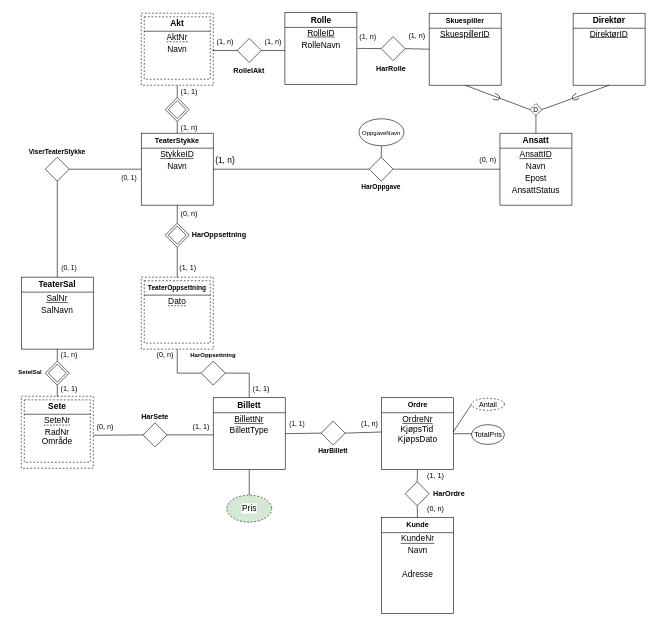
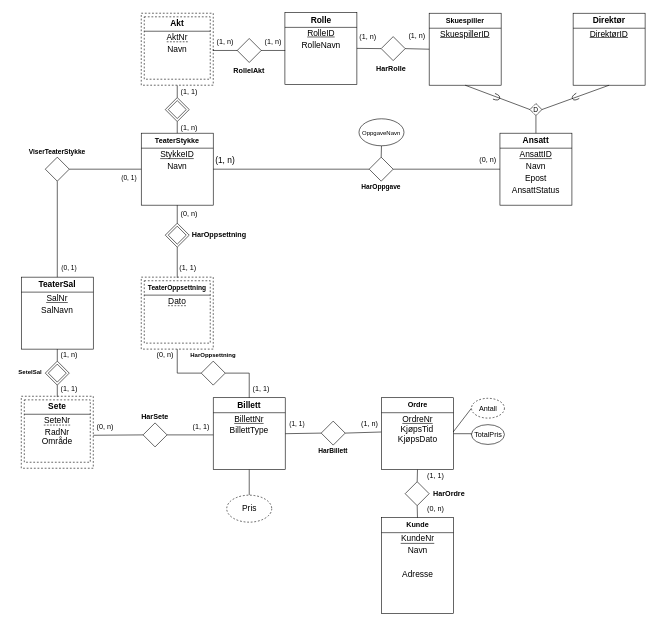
node "Antall": size 33x12 -> 33x20
node "Pris": fillcolor #d5e8d4 -> #ffffff
